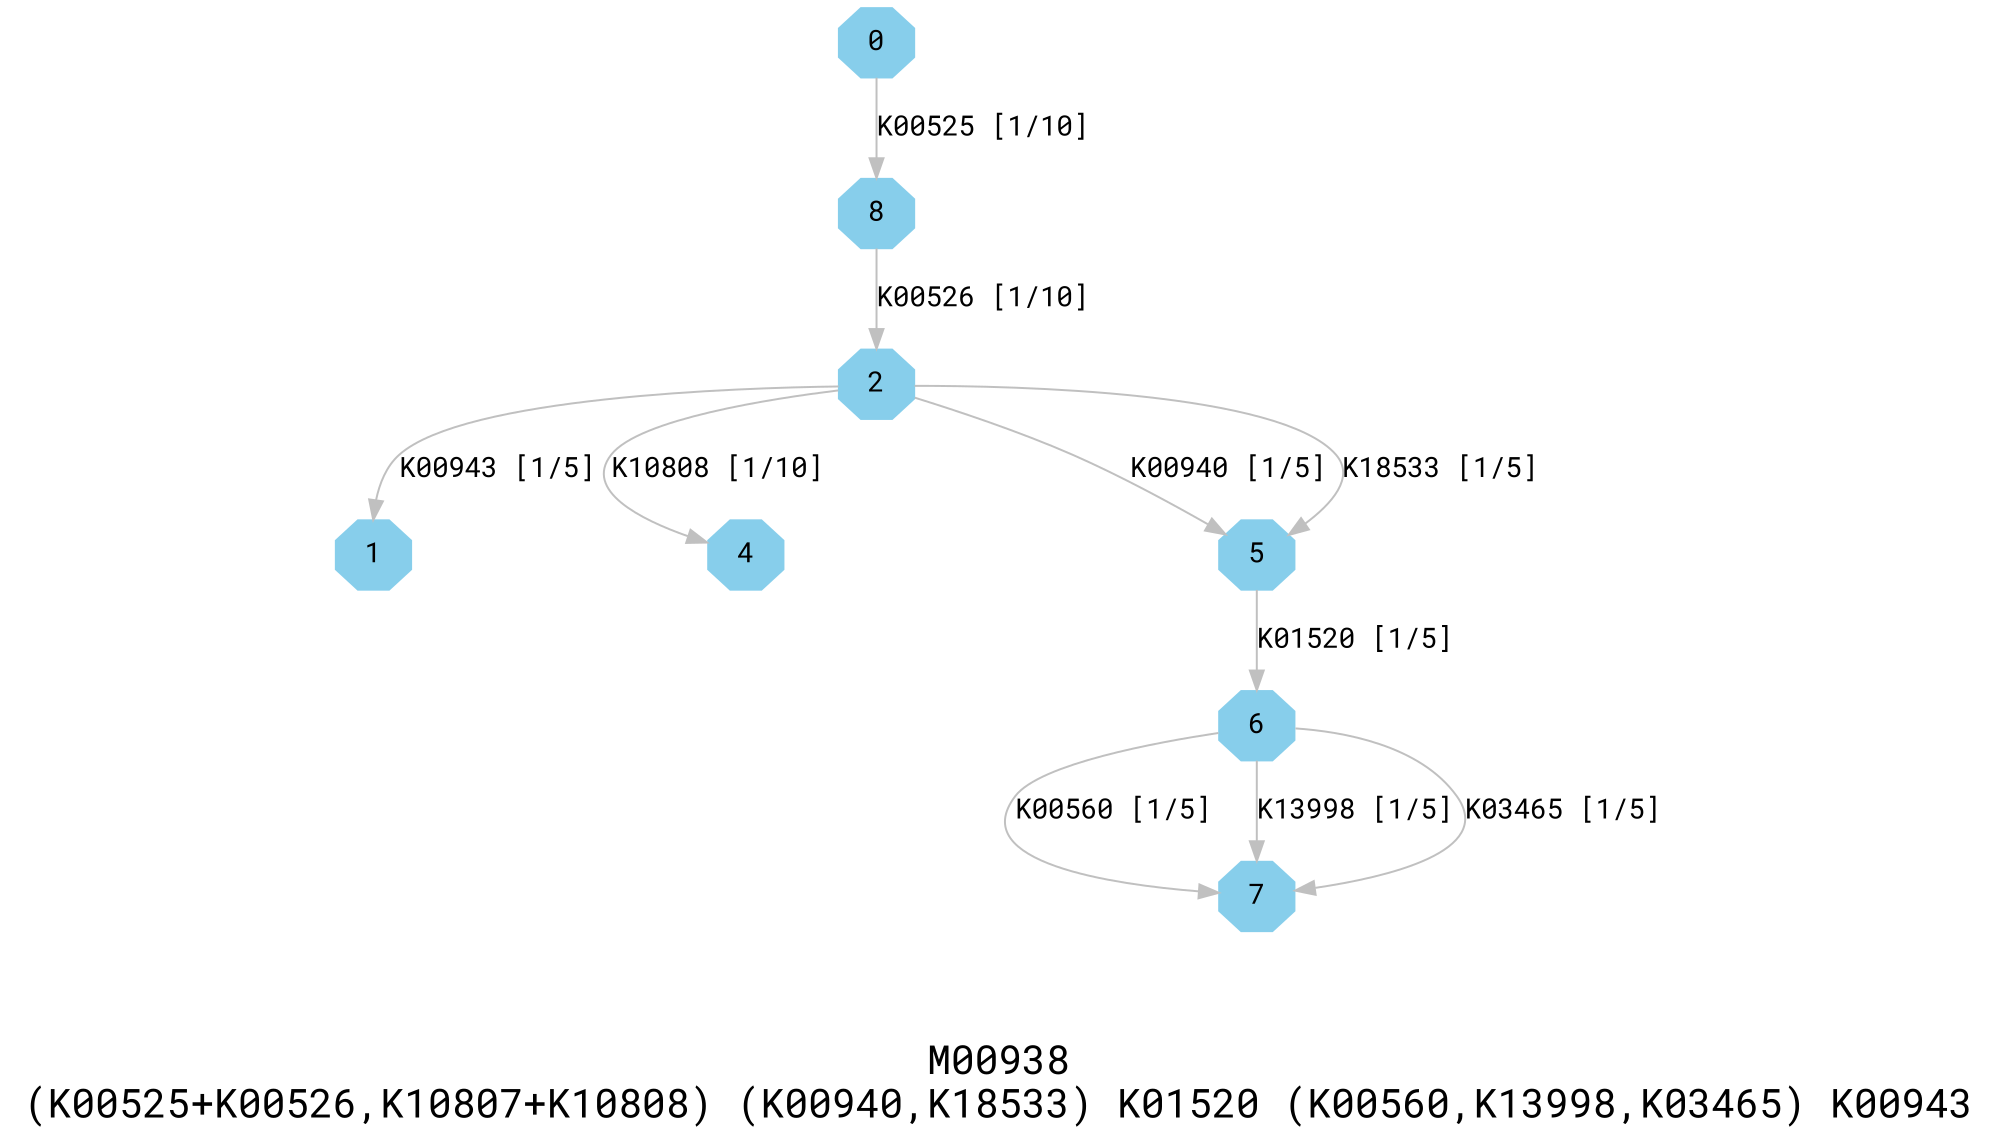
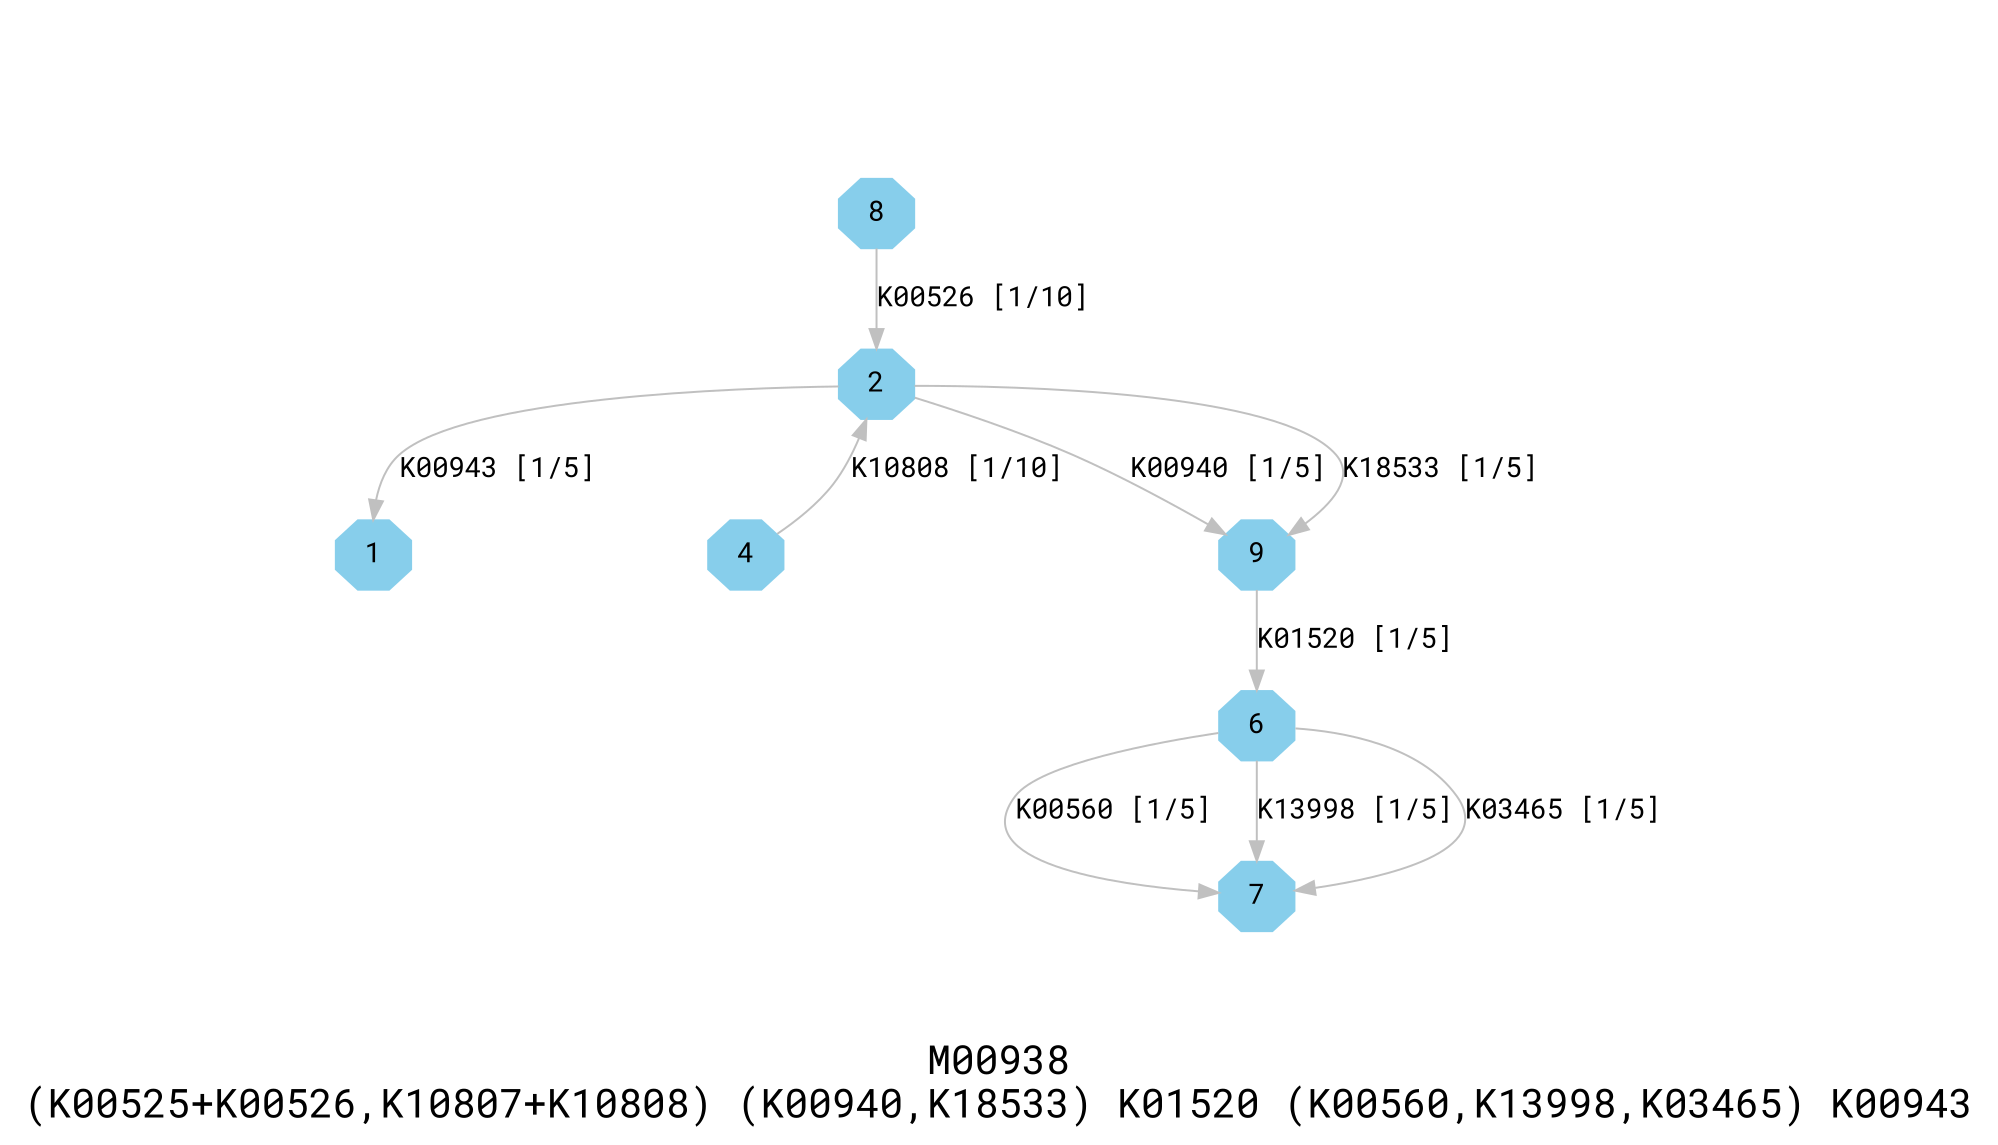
node "0": removed
edge "2" -> "4": reversed
node "5": label "5" -> "9"
